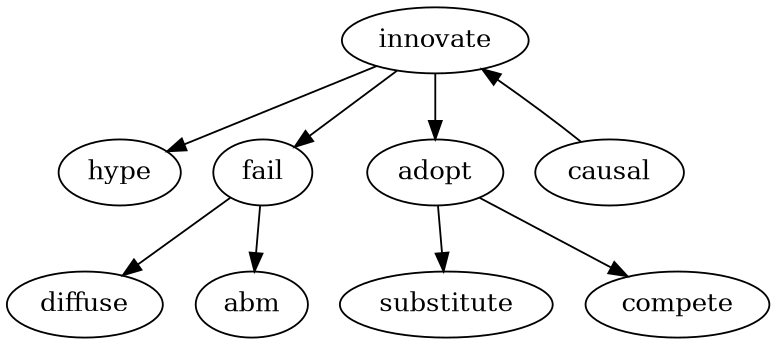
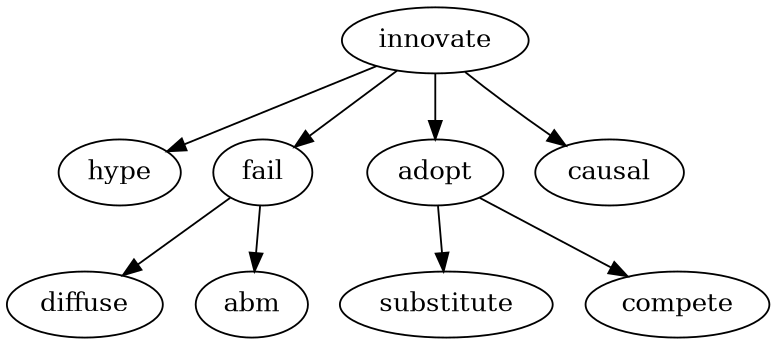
edge "causal" -> "innovate": reversed
